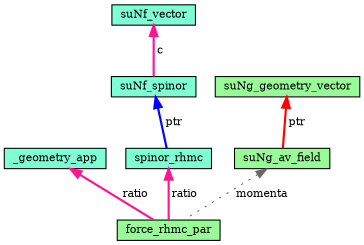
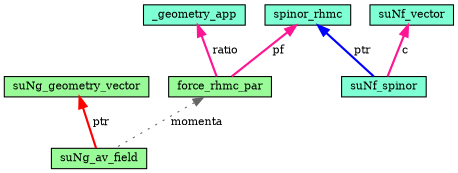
edge "spinor_rhmc" -> "suNf_spinor": reversed
edge "force_rhmc_par" -> "spinor_rhmc": label " ratio" -> " pf"
edge "force_rhmc_par" -> "suNg_av_field": reversed
